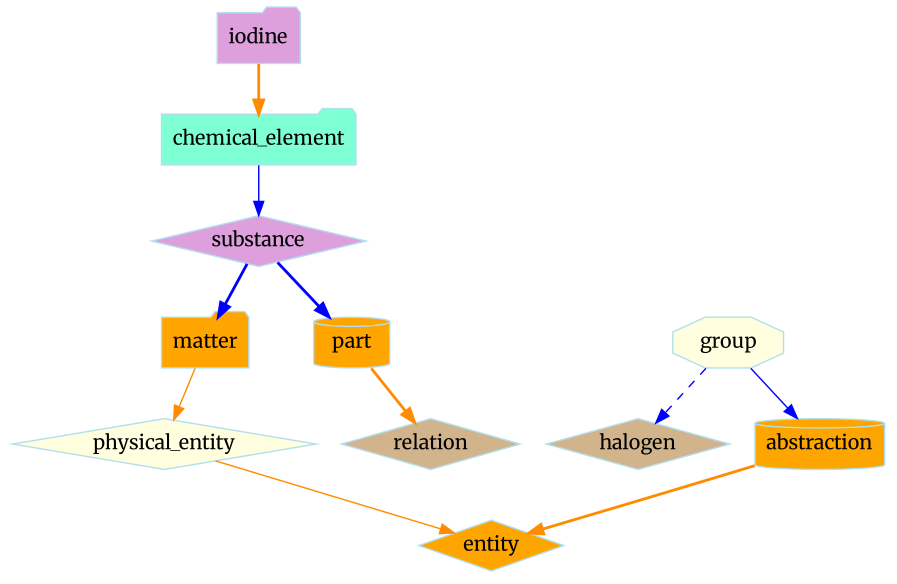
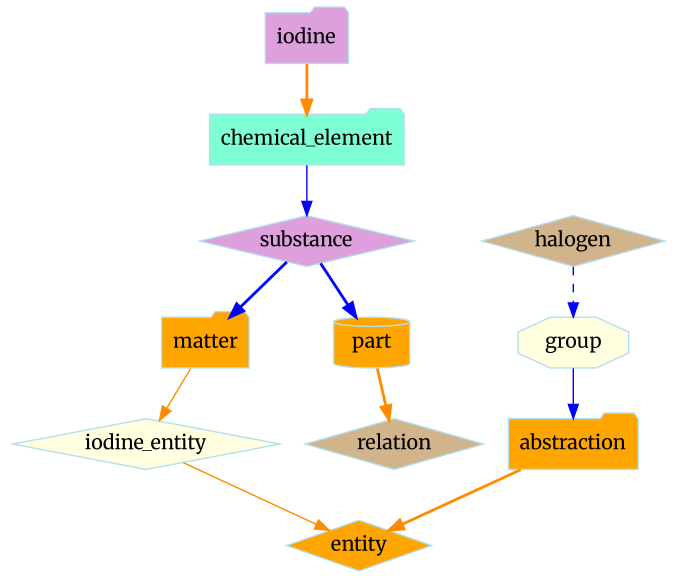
edge "group" -> "halogen": reversed
node "physical_entity": label "physical_entity" -> "iodine_entity"
node "abstraction": shape cylinder -> folder
